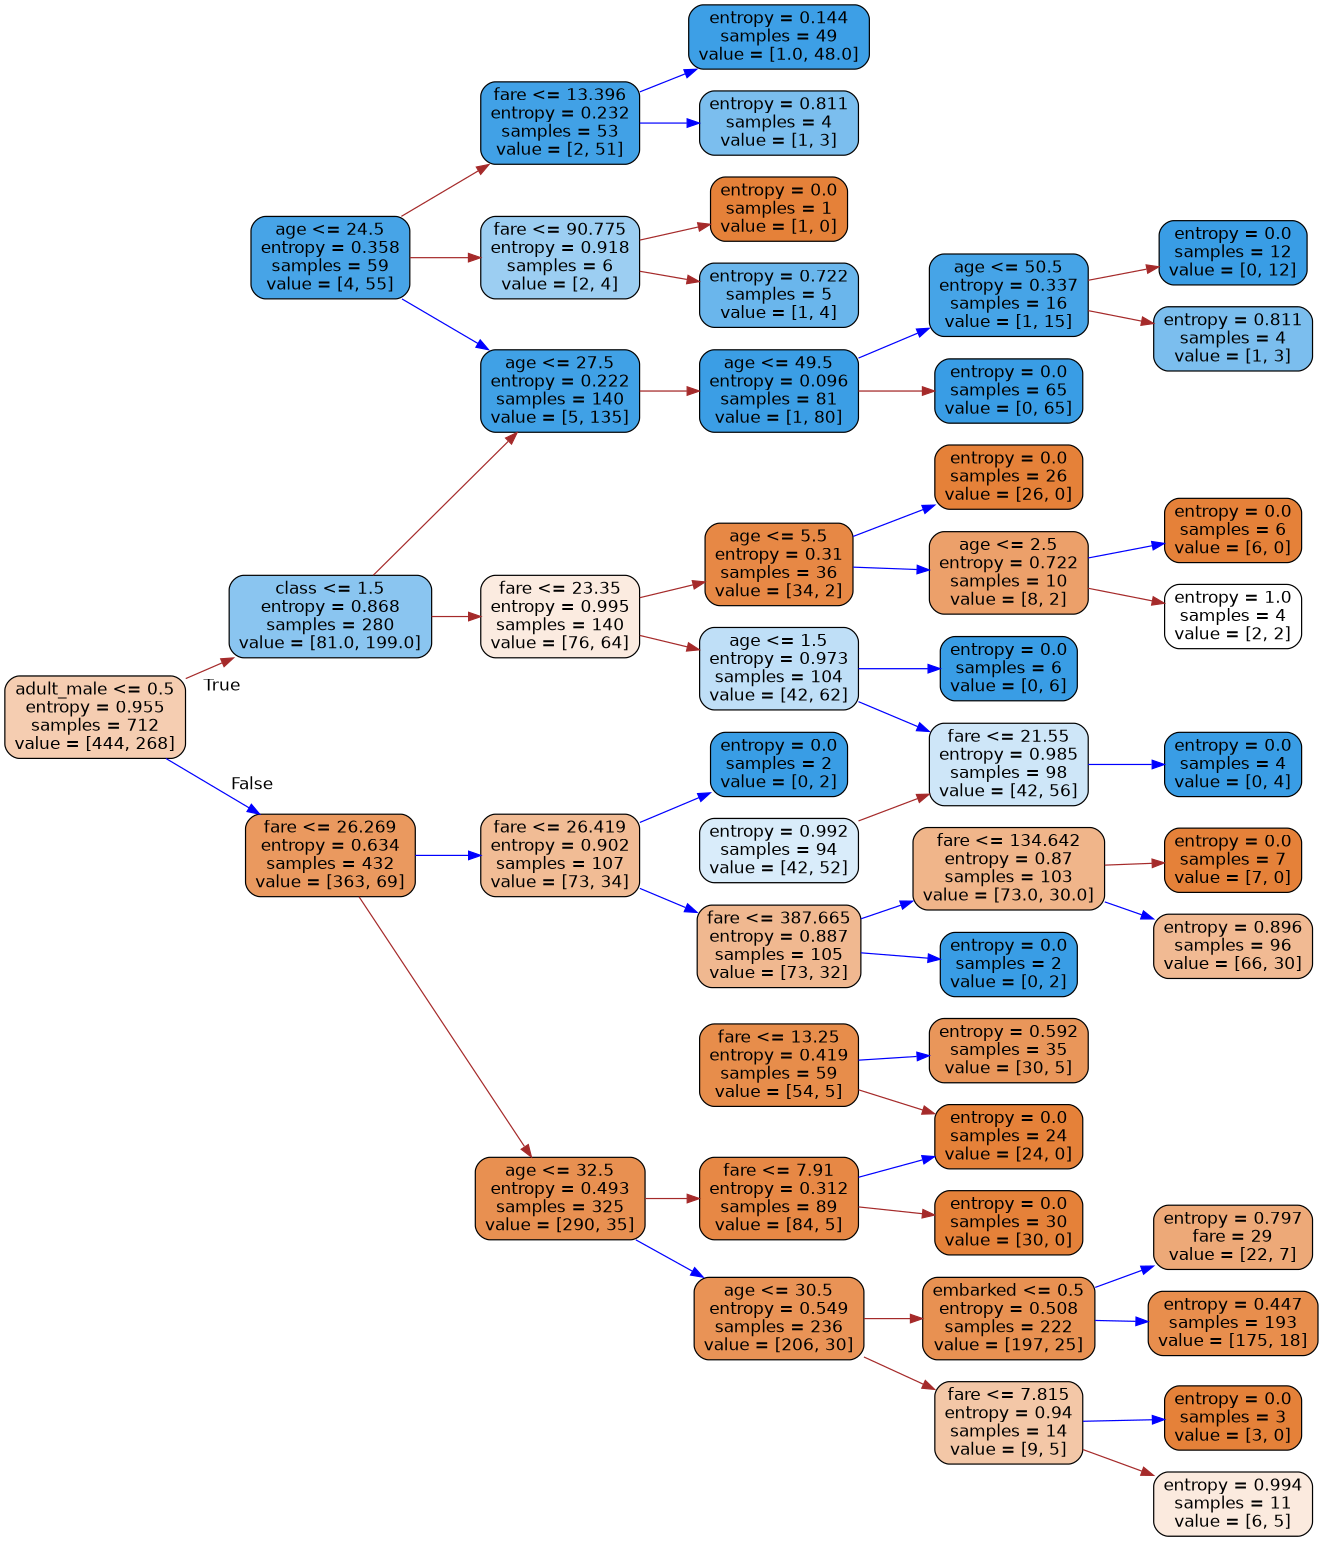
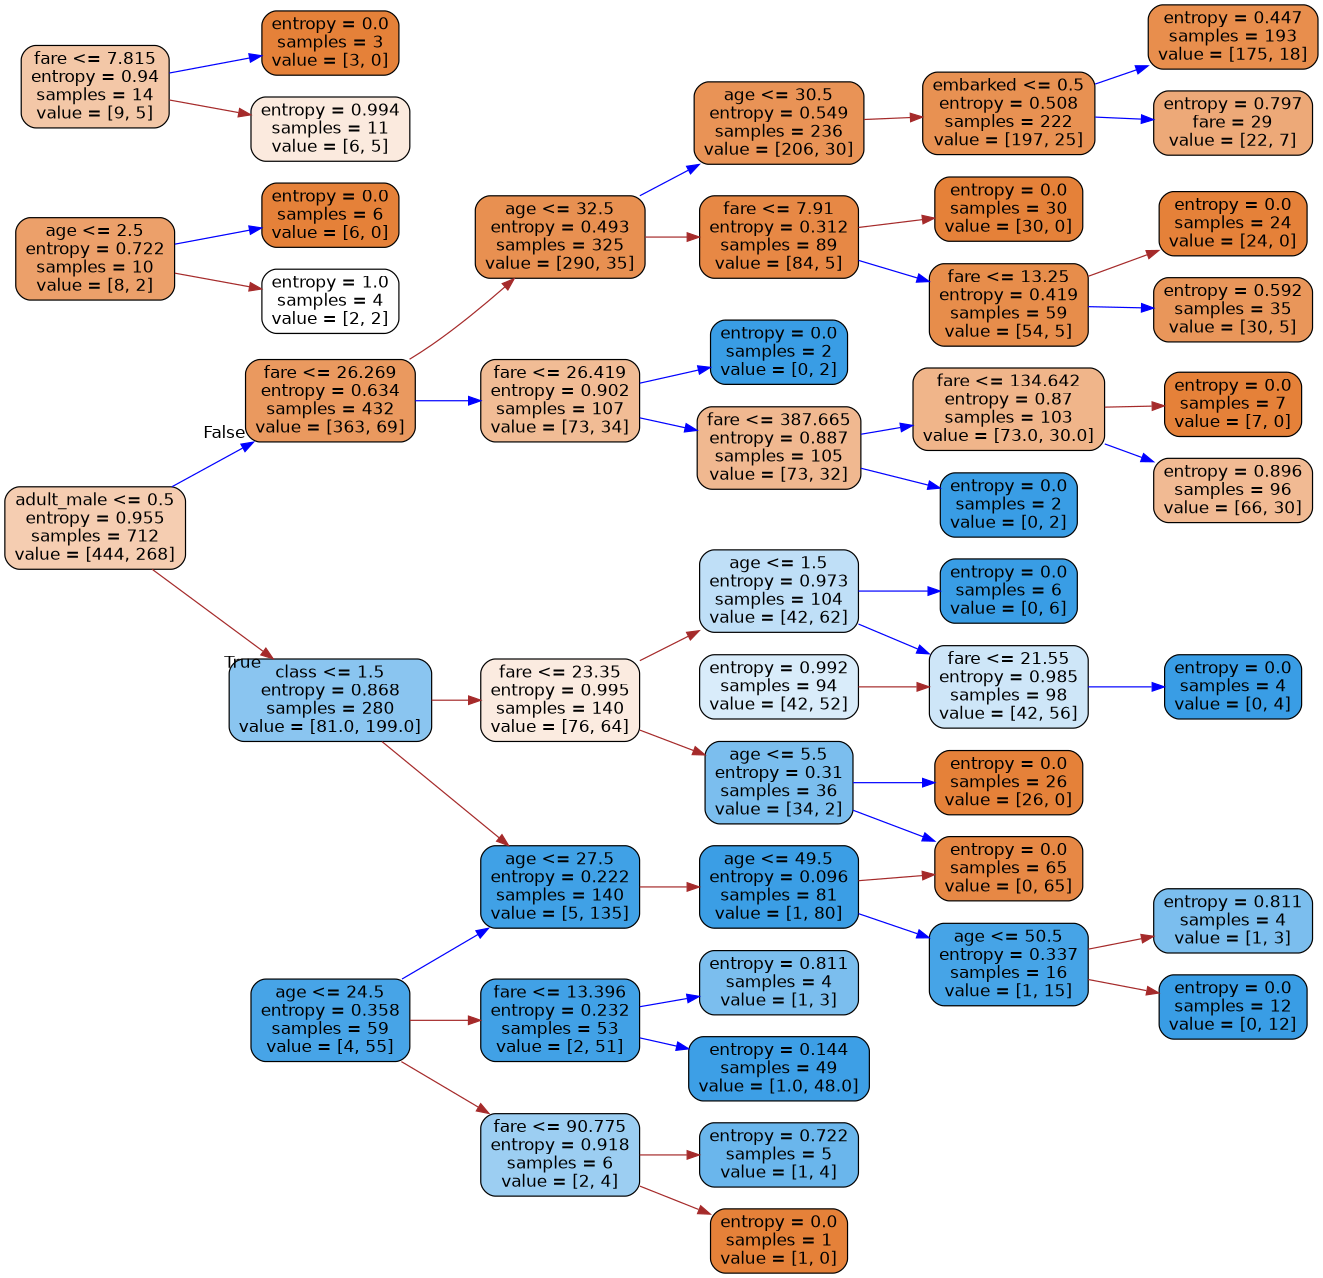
node "entropy = 0.0 samples = 65 value = [0, 65]": fillcolor #399de5 -> #e78845
node "age <= 5.5 entropy = 0.31 samples = 36 value = [34, 2]": fillcolor #e78845 -> #7bbeee
edge "age <= 5.5 entropy = 0.31 samples = 36 value = [34, 2]" -> "age <= 2.5 entropy = 0.722 samples = 10 value = [8, 2]": now "age <= 5.5 entropy = 0.31 samples = 36 value = [34, 2]" -> "entropy = 0.0 samples = 65 value = [0, 65]"
edge "fare <= 7.91 entropy = 0.312 samples = 89 value = [84, 5]" -> "entropy = 0.0 samples = 24 value = [24, 0]": now "fare <= 7.91 entropy = 0.312 samples = 89 value = [84, 5]" -> "fare <= 13.25 entropy = 0.419 samples = 59 value = [54, 5]"
edge "age <= 30.5 entropy = 0.549 samples = 236 value = [206, 30]" -> "fare <= 7.815 entropy = 0.94 samples = 14 value = [9, 5]": removed
